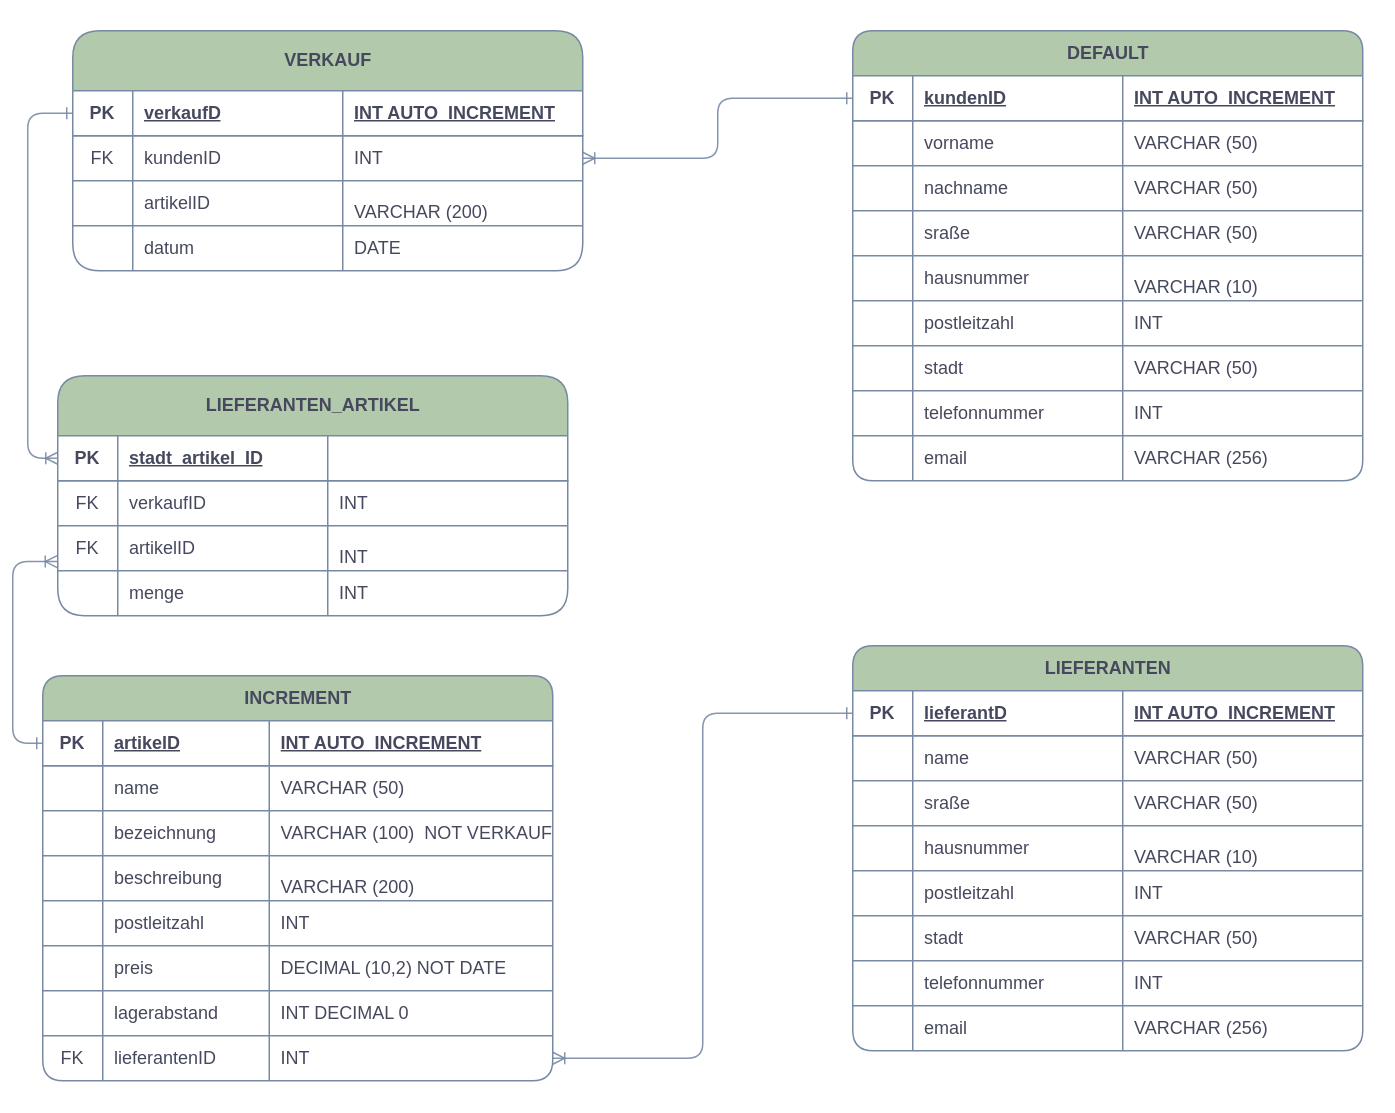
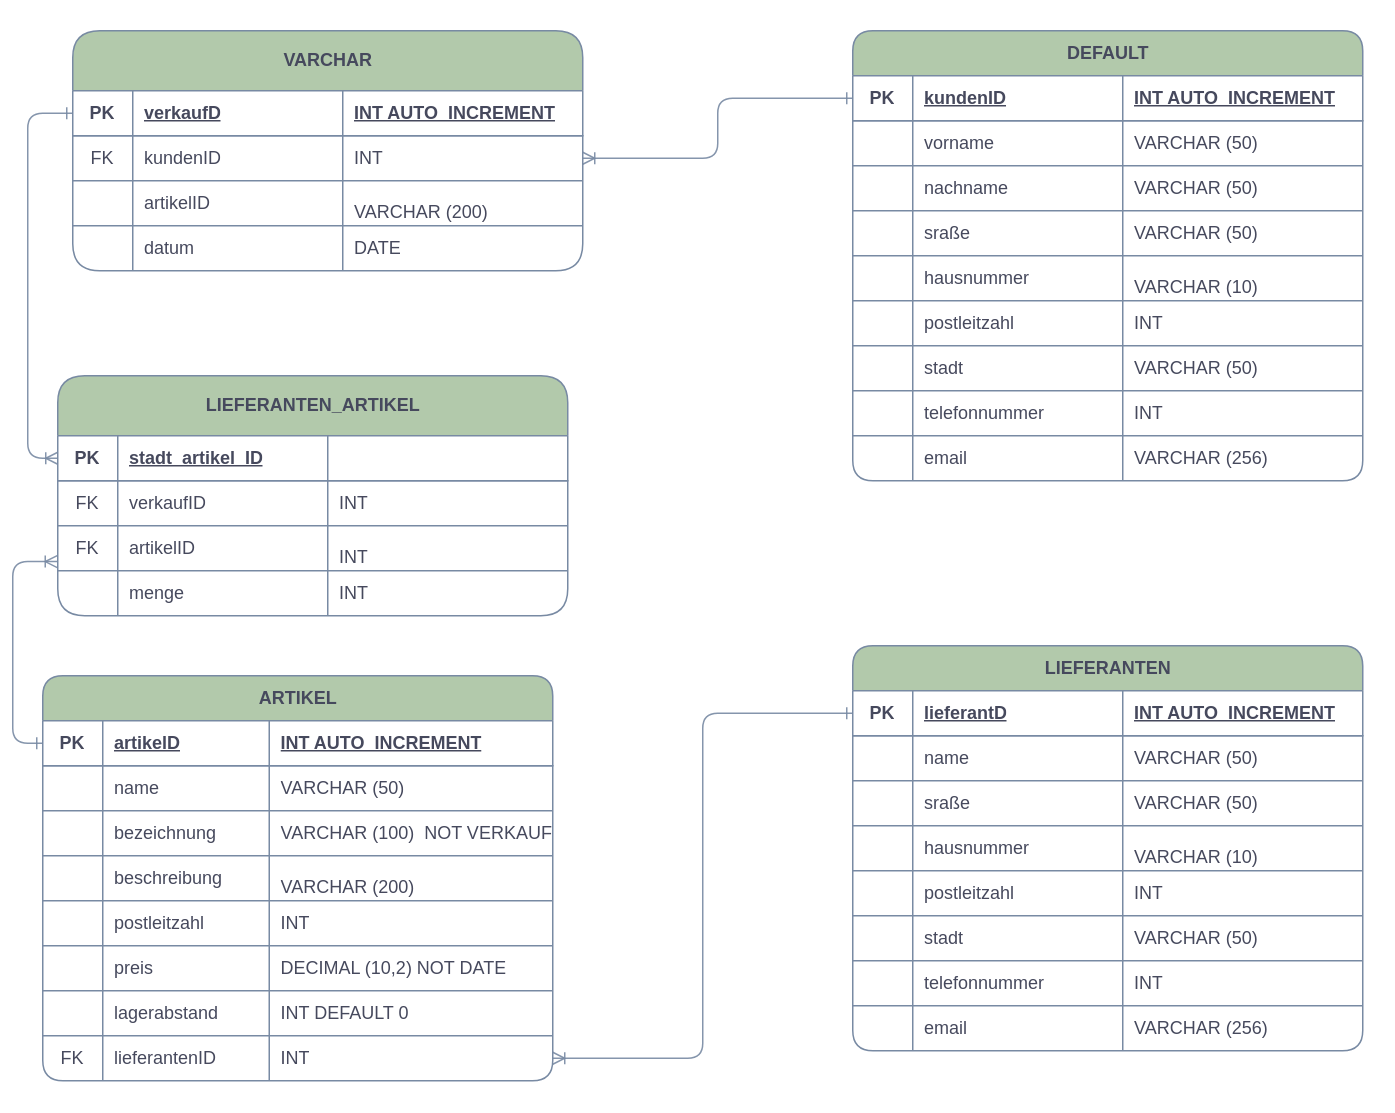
node "VERKAUF": label "VERKAUF" -> "VARCHAR"
node "INCREMENT": label "INCREMENT" -> "ARTIKEL"
node "INT DECIMAL 0": label "INT DECIMAL 0" -> "INT DEFAULT 0"
